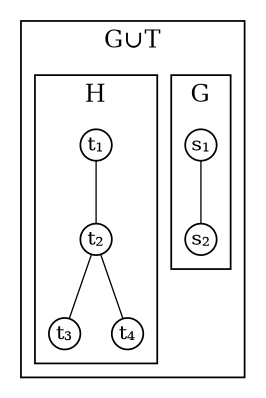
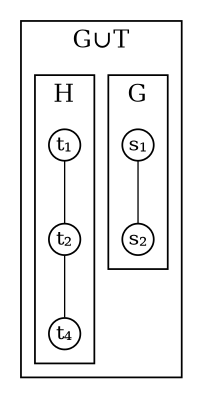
node "t₃": removed
